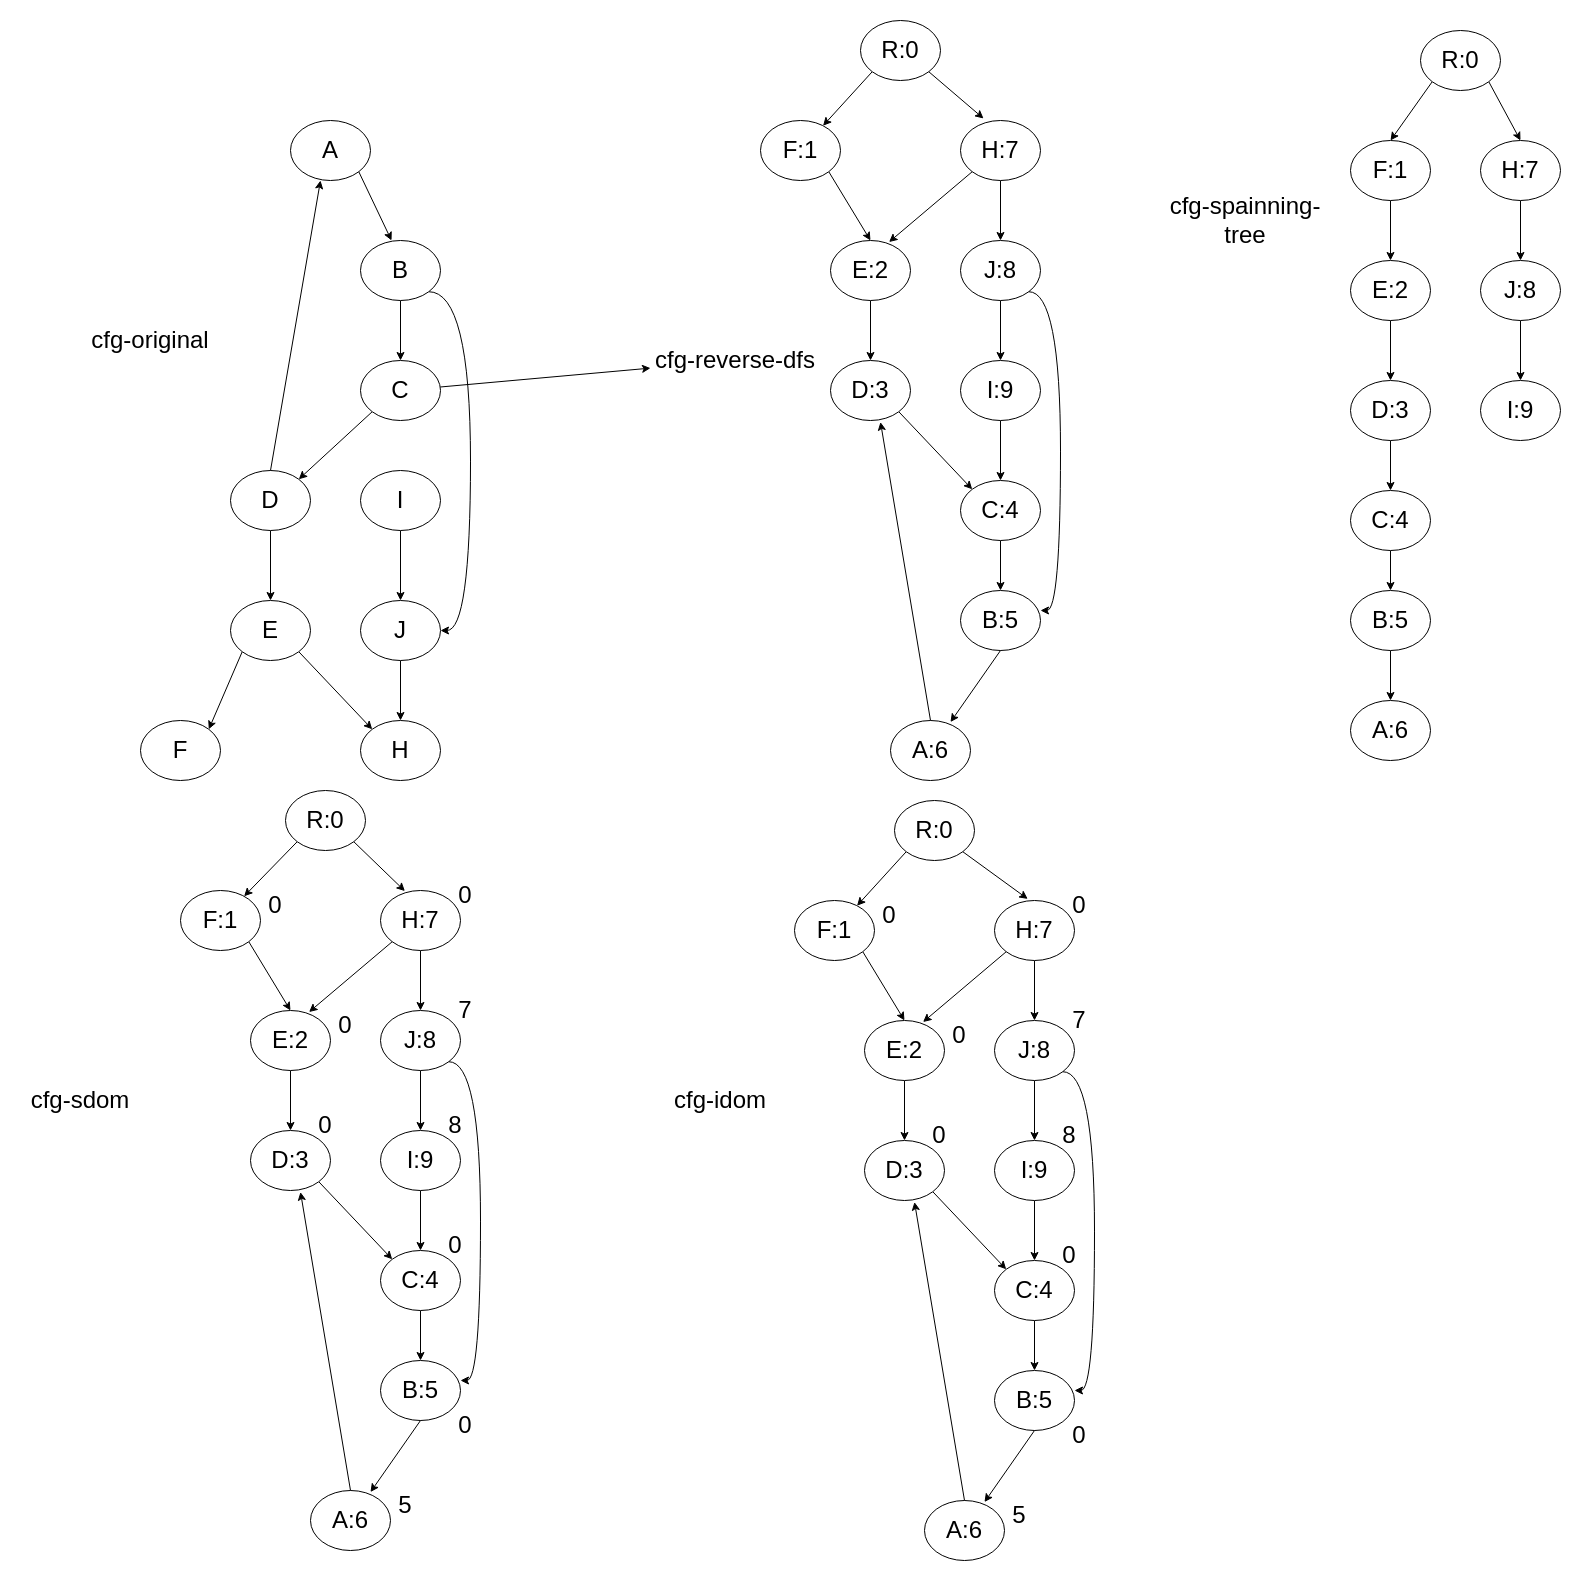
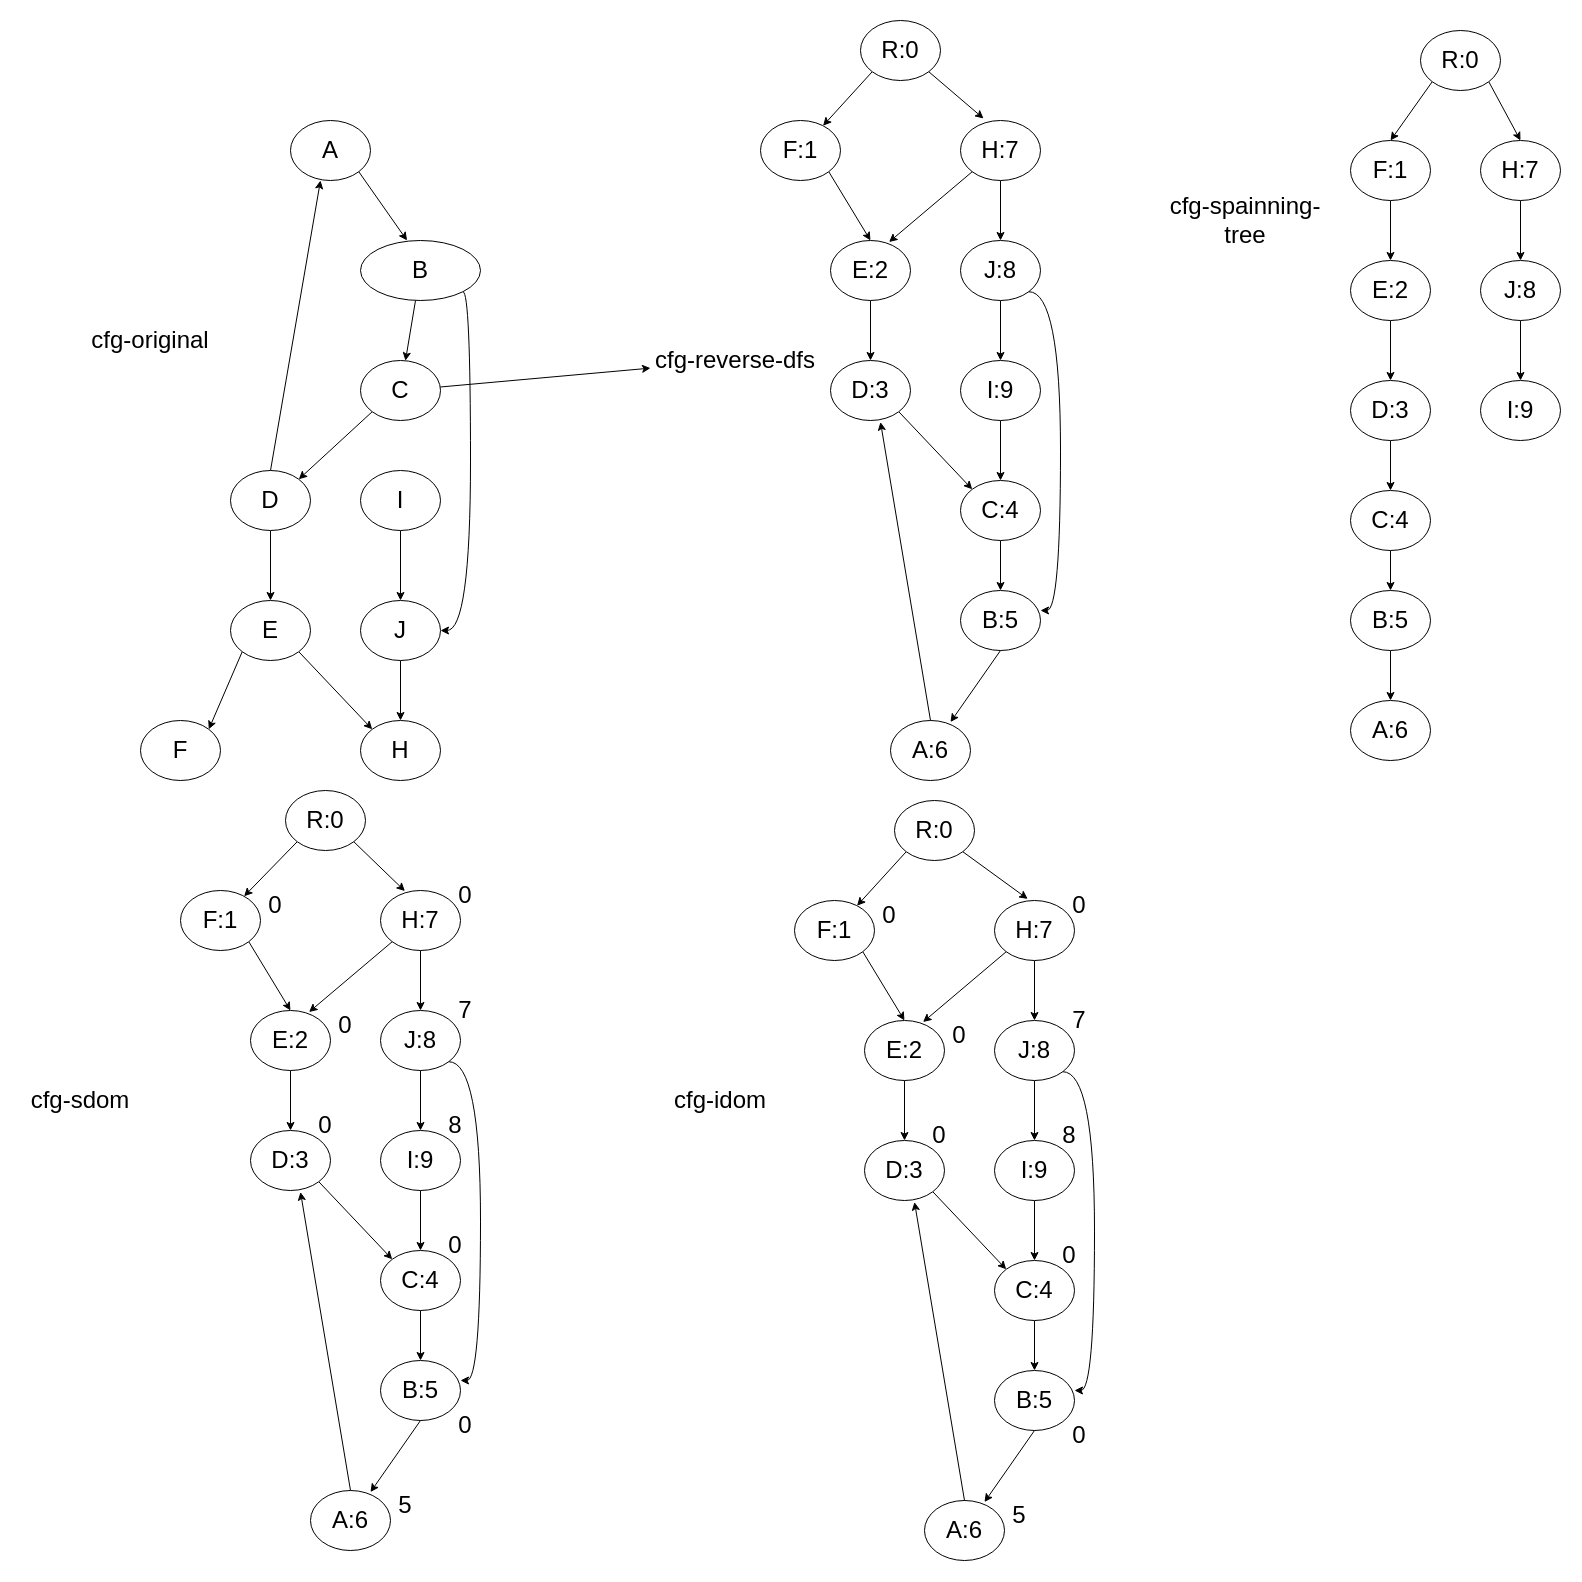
node "B": size 80x60 -> 120x60
